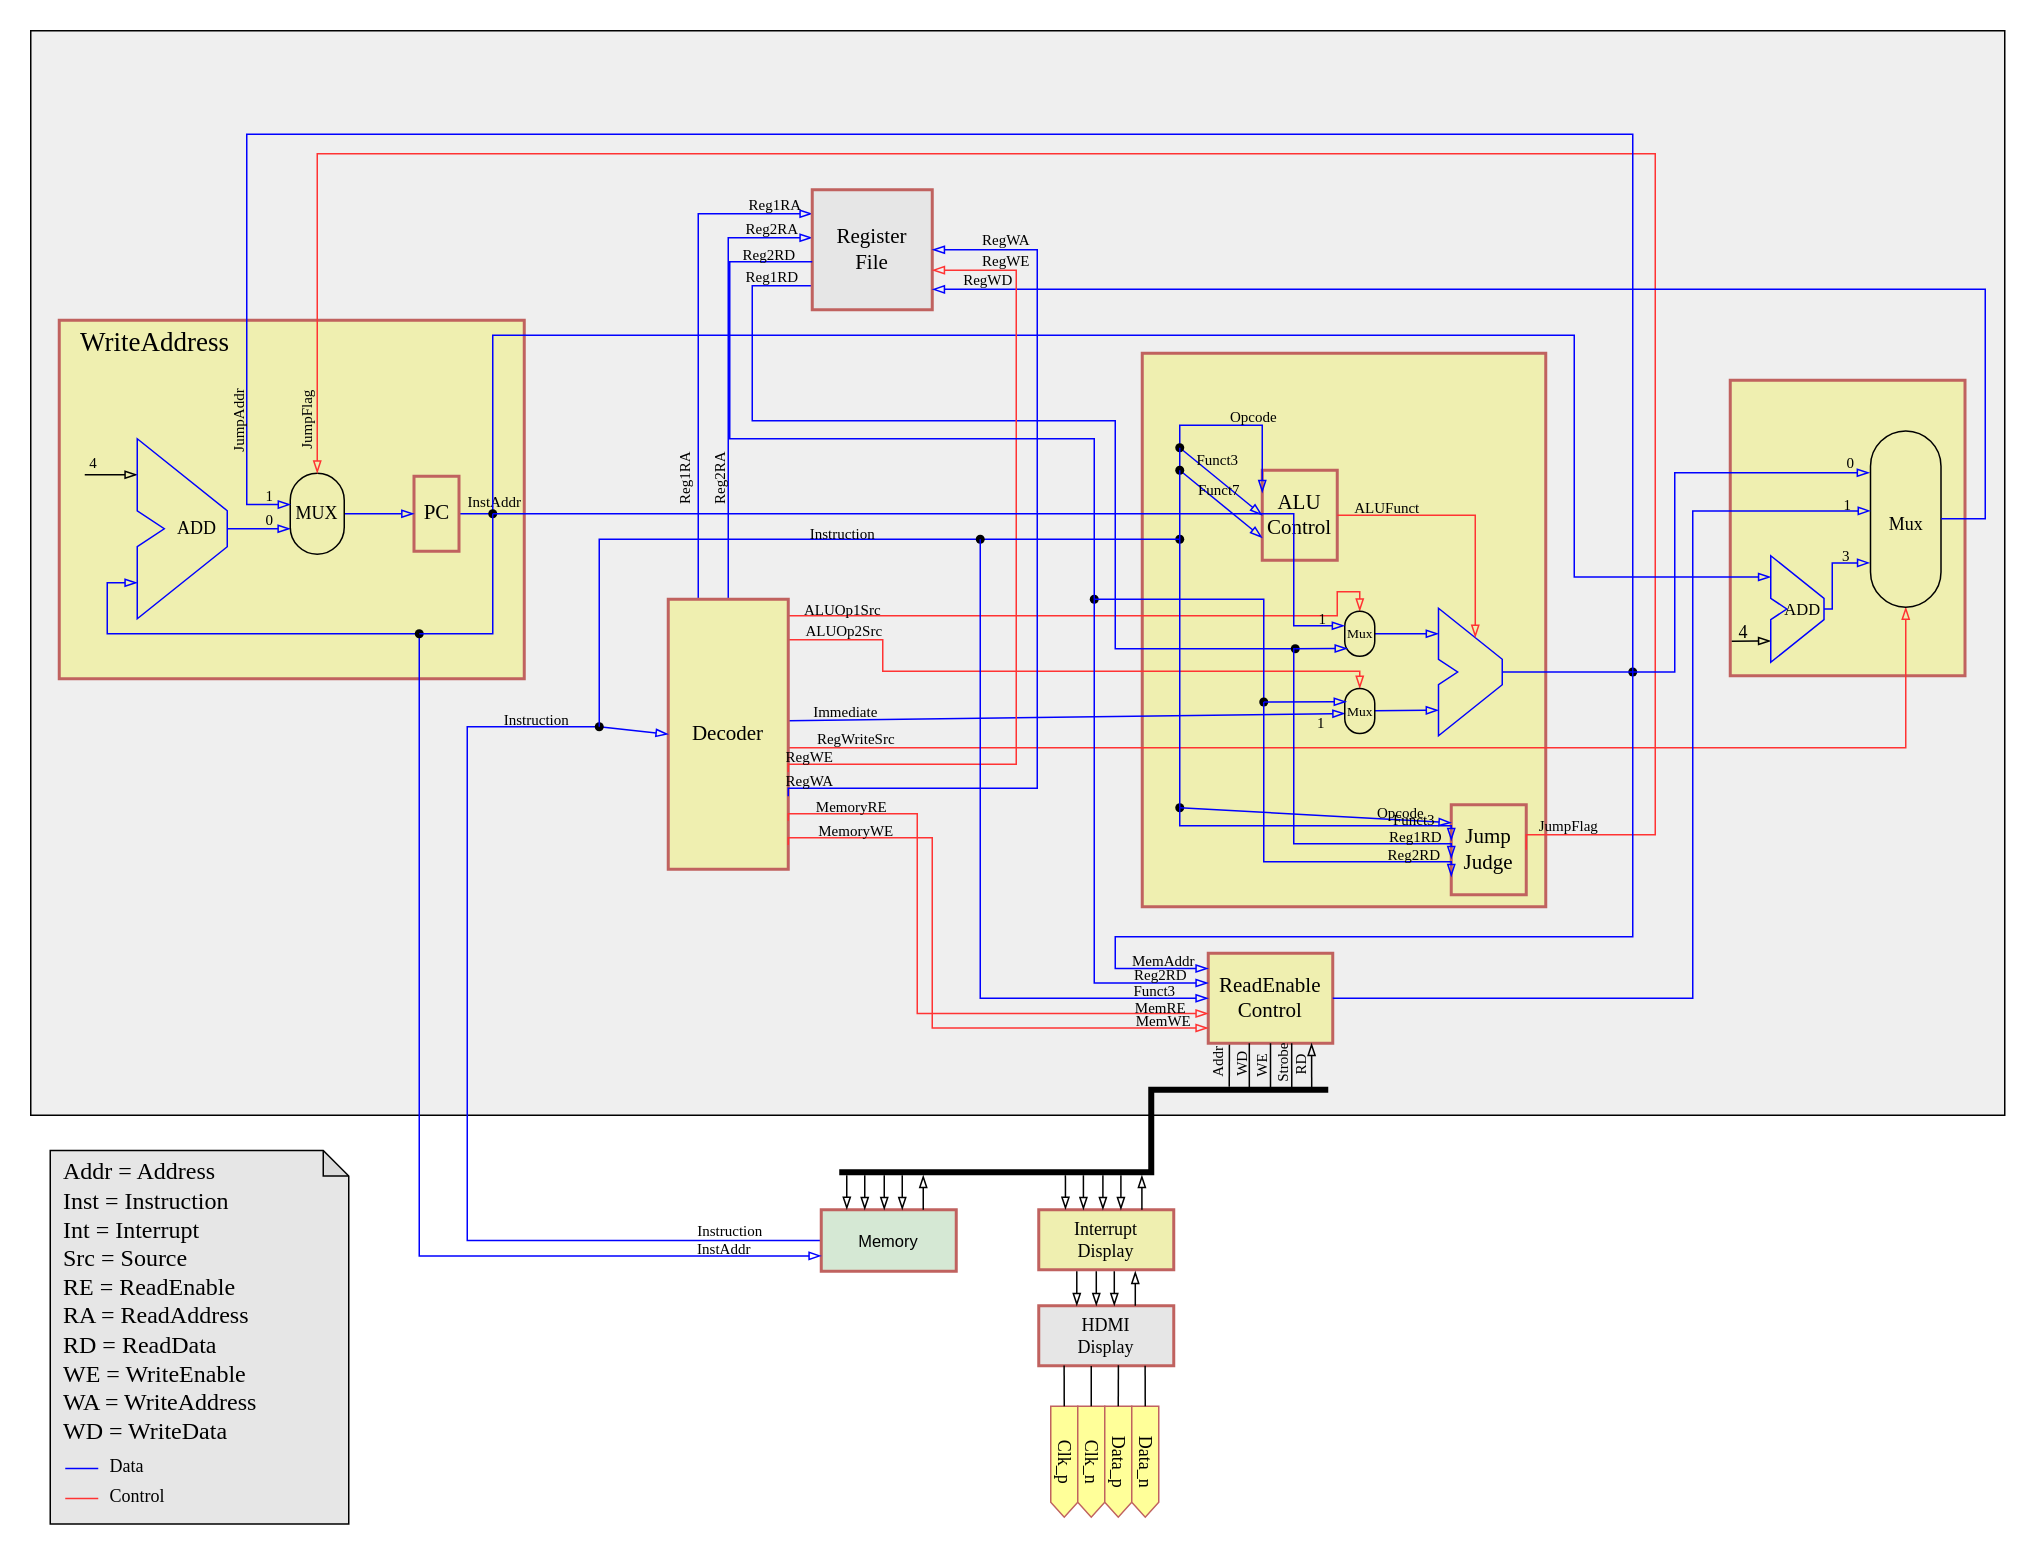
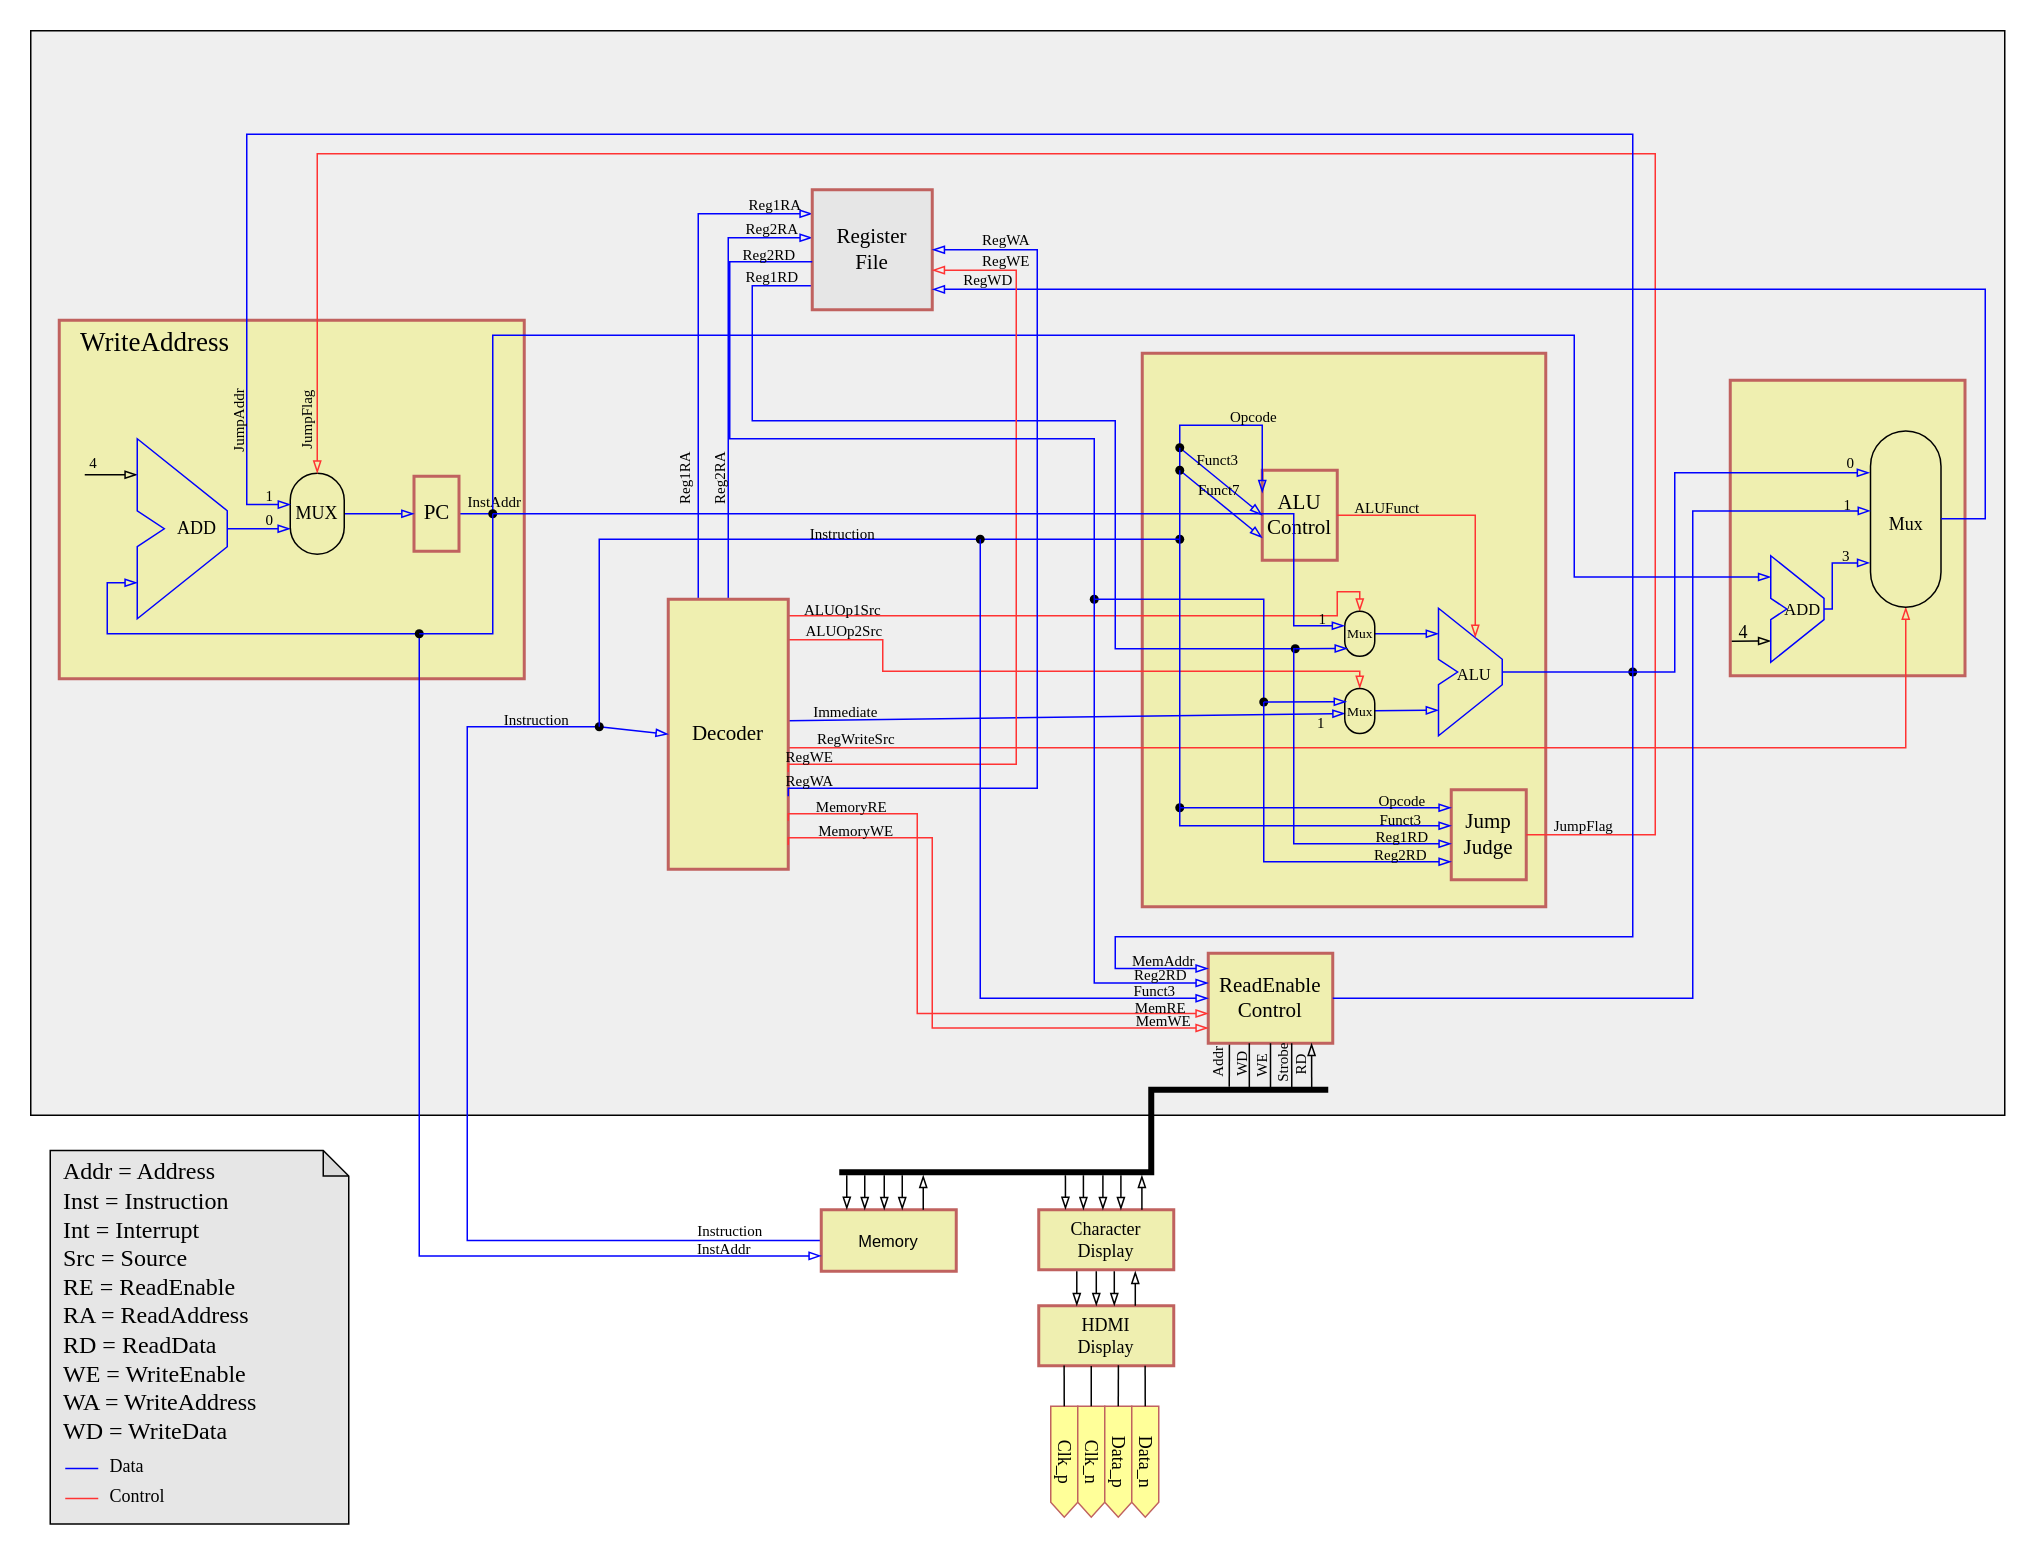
node "ALU": added
node "Jump Judge": moved (1489, 850) -> (1489, 835)
node "Interrupt Display": label "Interrupt Display" -> "Character Display"
node "Memory": fillcolor #d5e8d4 -> #efefb0
node "HDMI Display": fillcolor #e6e6e6 -> #efefb0
